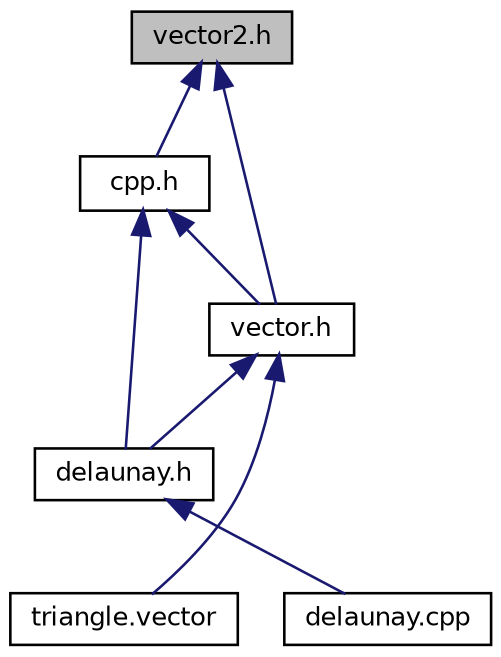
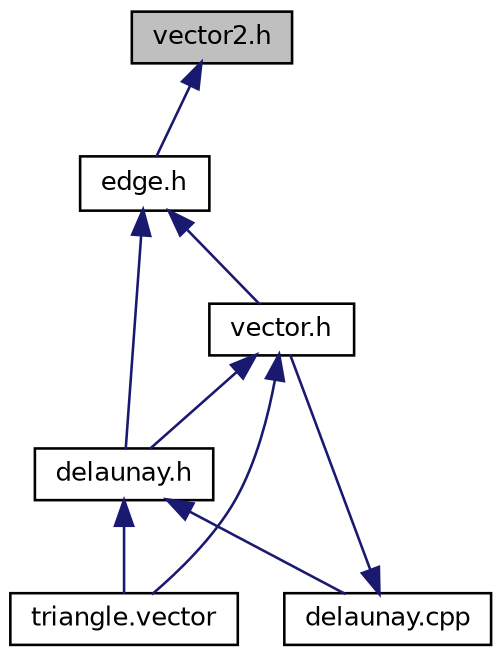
node "cpp.h": label "cpp.h" -> "edge.h"
edge "vector.h" -> "vector2.h": now "vector.h" -> "delaunay.cpp"
edge "triangle.vector" -> "delaunay.h": added
